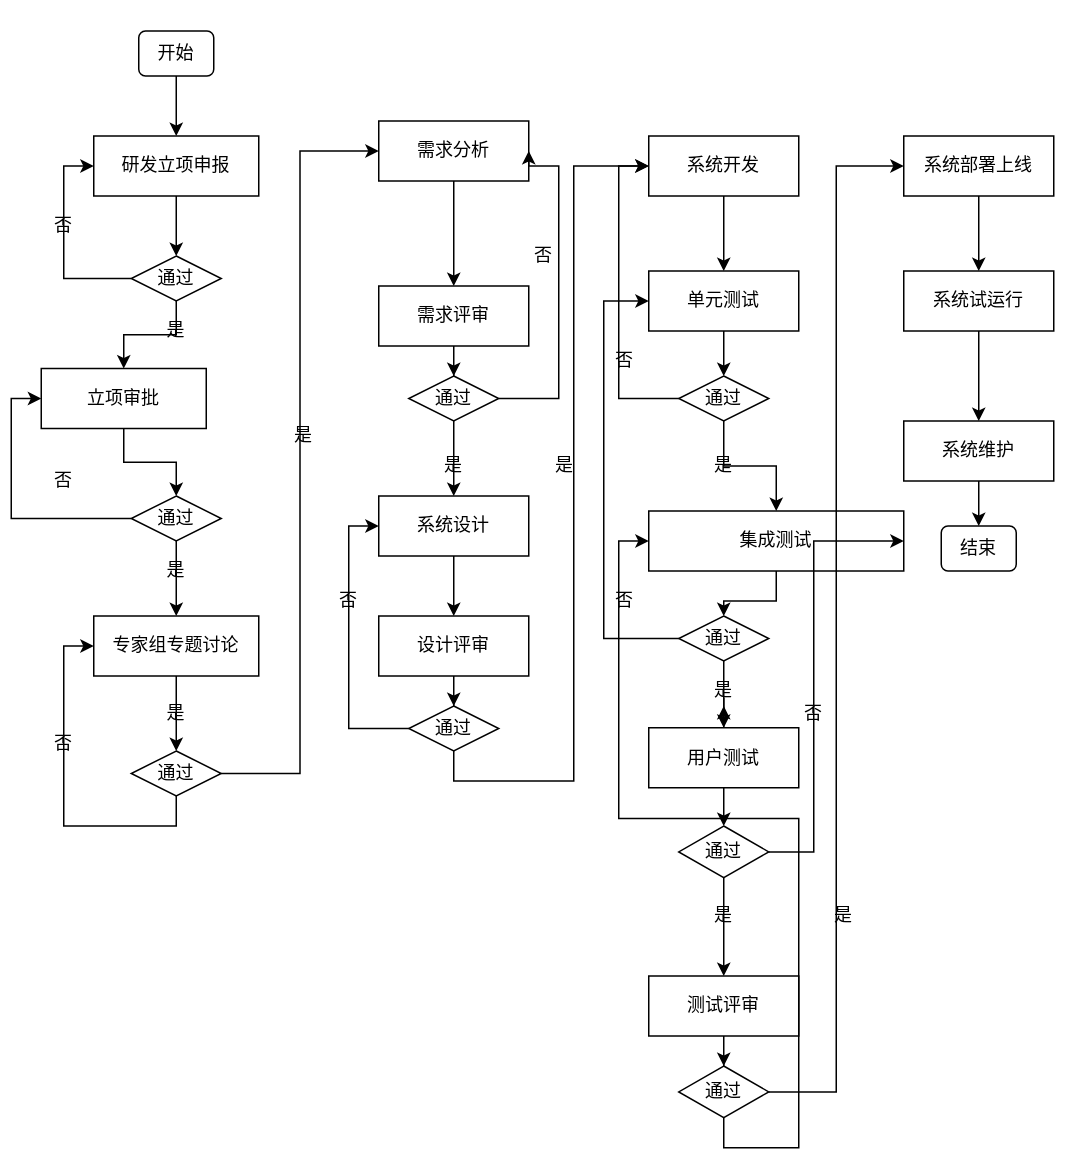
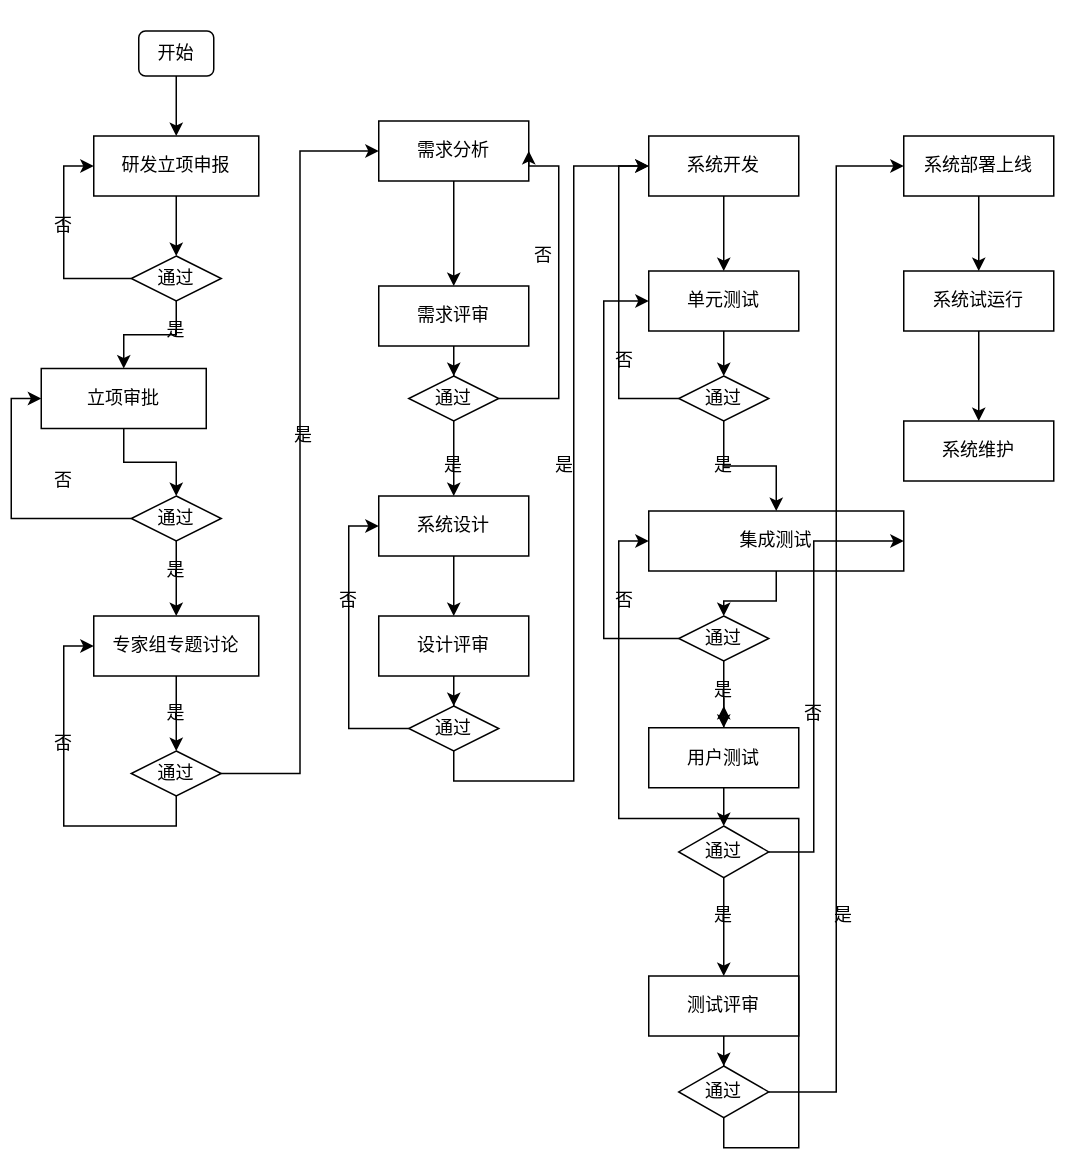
edge "系统维护" -> "结束": removed
node "结束": removed
